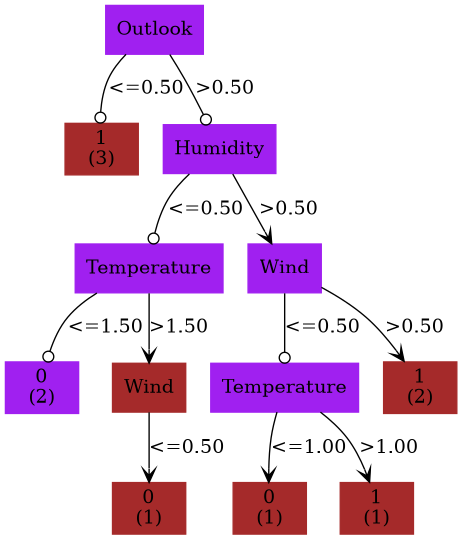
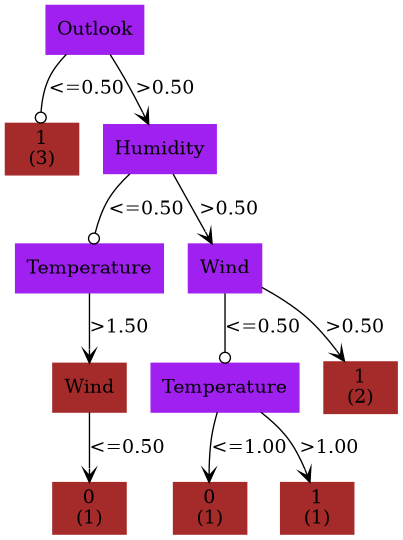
edge "Outlook" -> "Humidity": arrowhead odot -> vee
node "0 (2)": removed
